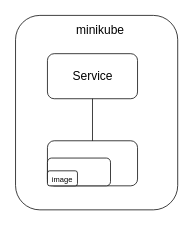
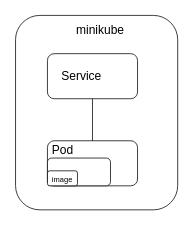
node "Service": moved (92, 76) -> (81, 76)
node "Pod": added
